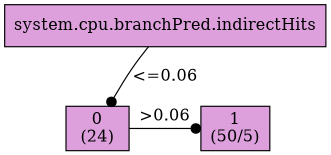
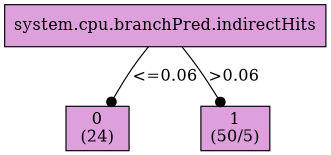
edge "0 (24)" -> "1 (50/5)": now "system.cpu.branchPred.indirectHits" -> "1 (50/5)"
